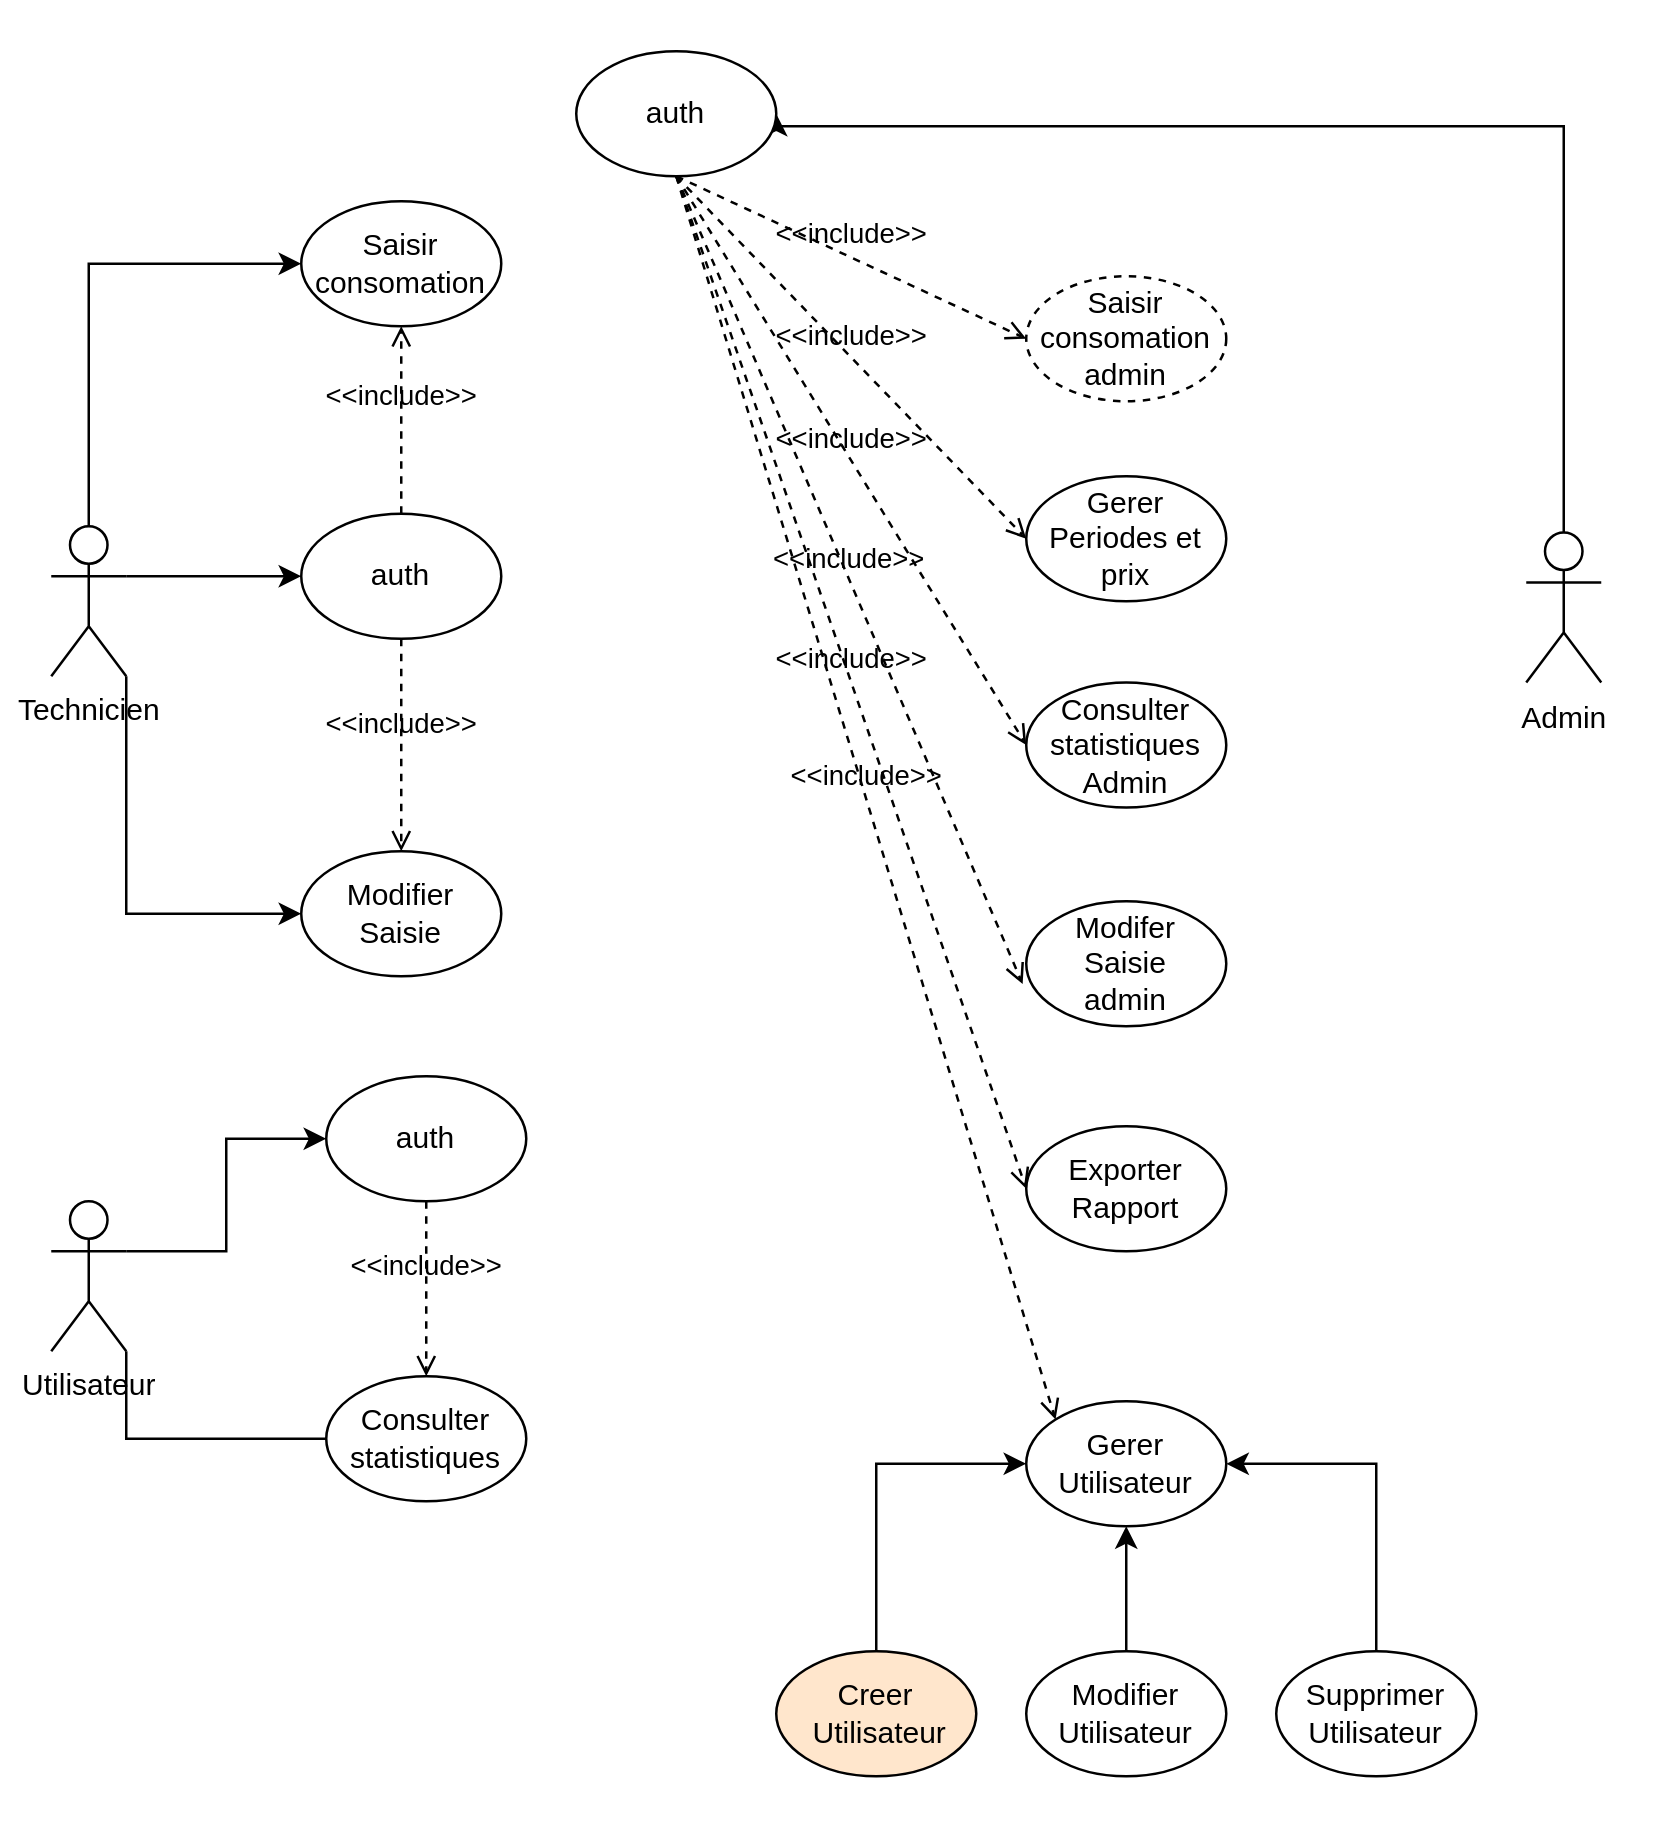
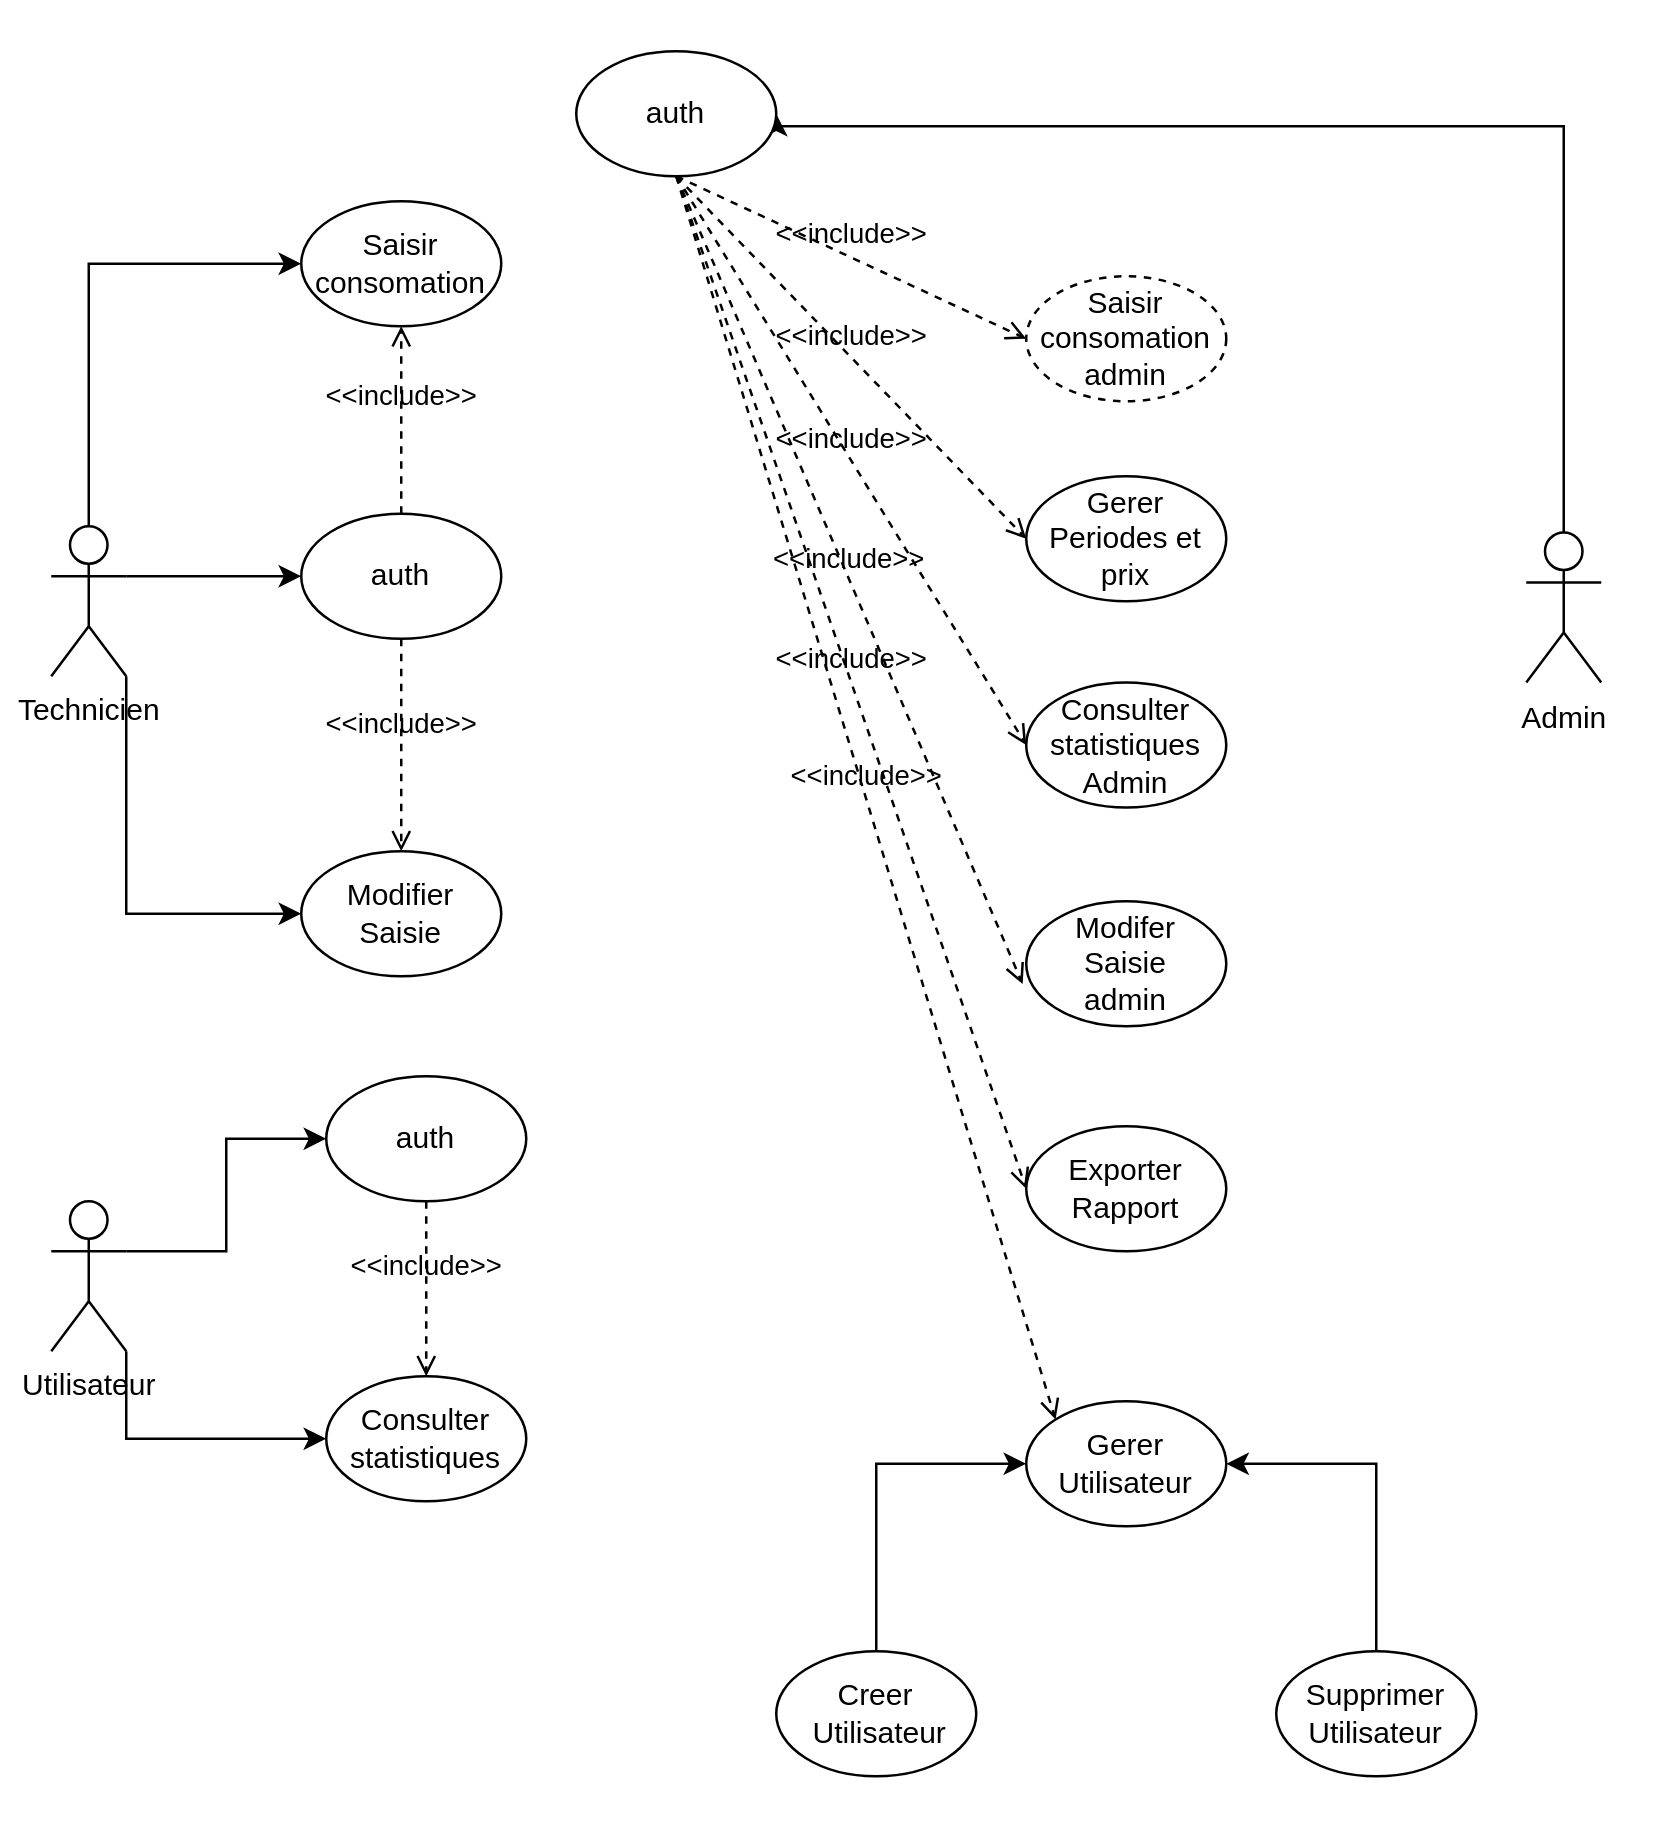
edge "Utilisateur" -- "Consulter statistiques": arrowhead none -> classic
edge "Modifier Utilisateur" -> "Gerer Utilisateur": removed
node "Creer Utilisateur": fillcolor #ffe6cc -> #ffffff
node "Modifier Utilisateur": removed
